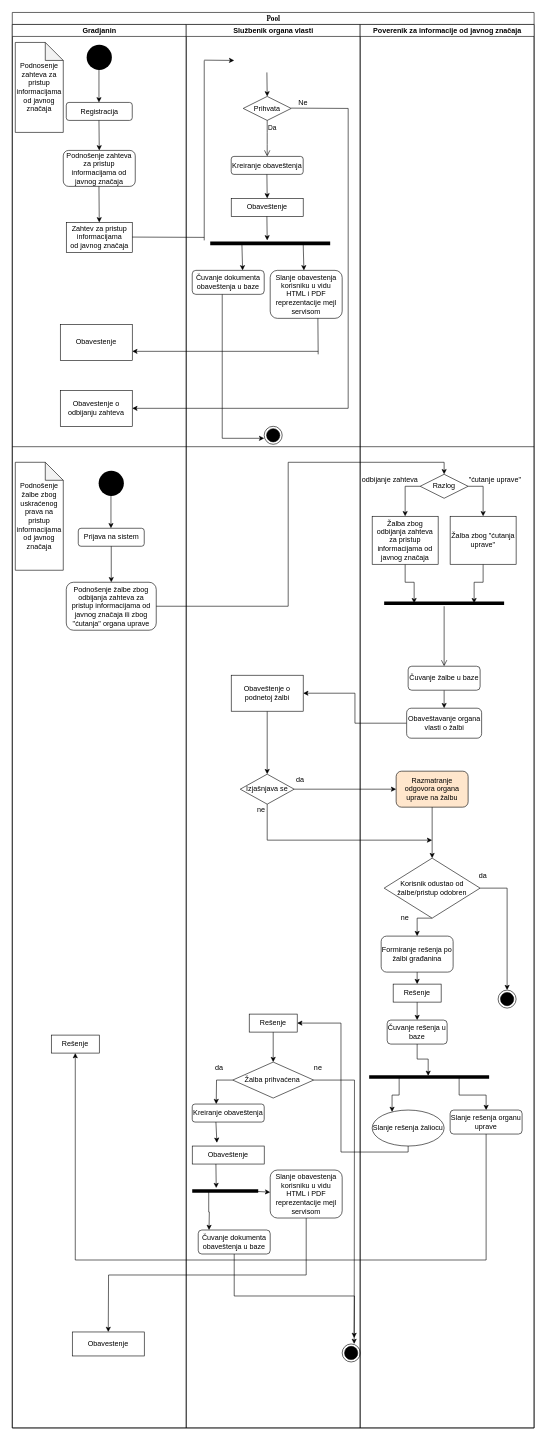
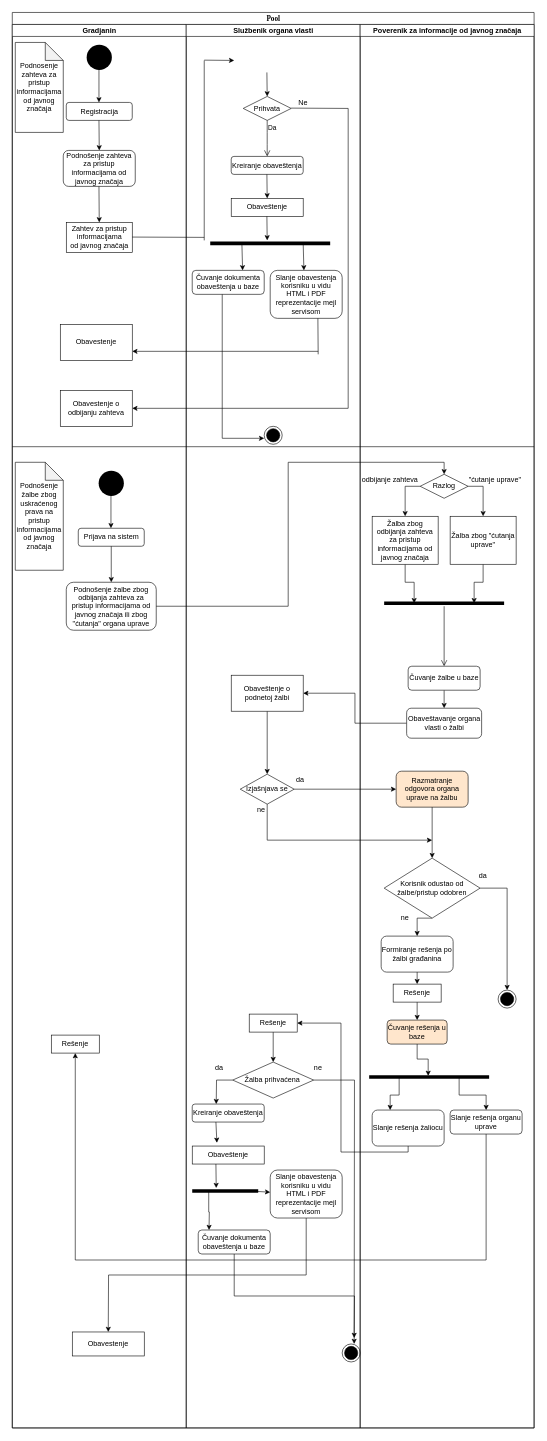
node "Čuvanje rešenja u baze": fillcolor #ffffff -> #ffe6cc
node "Slanje rešenja žaliocu": shape ellipse -> rounded rectangle
